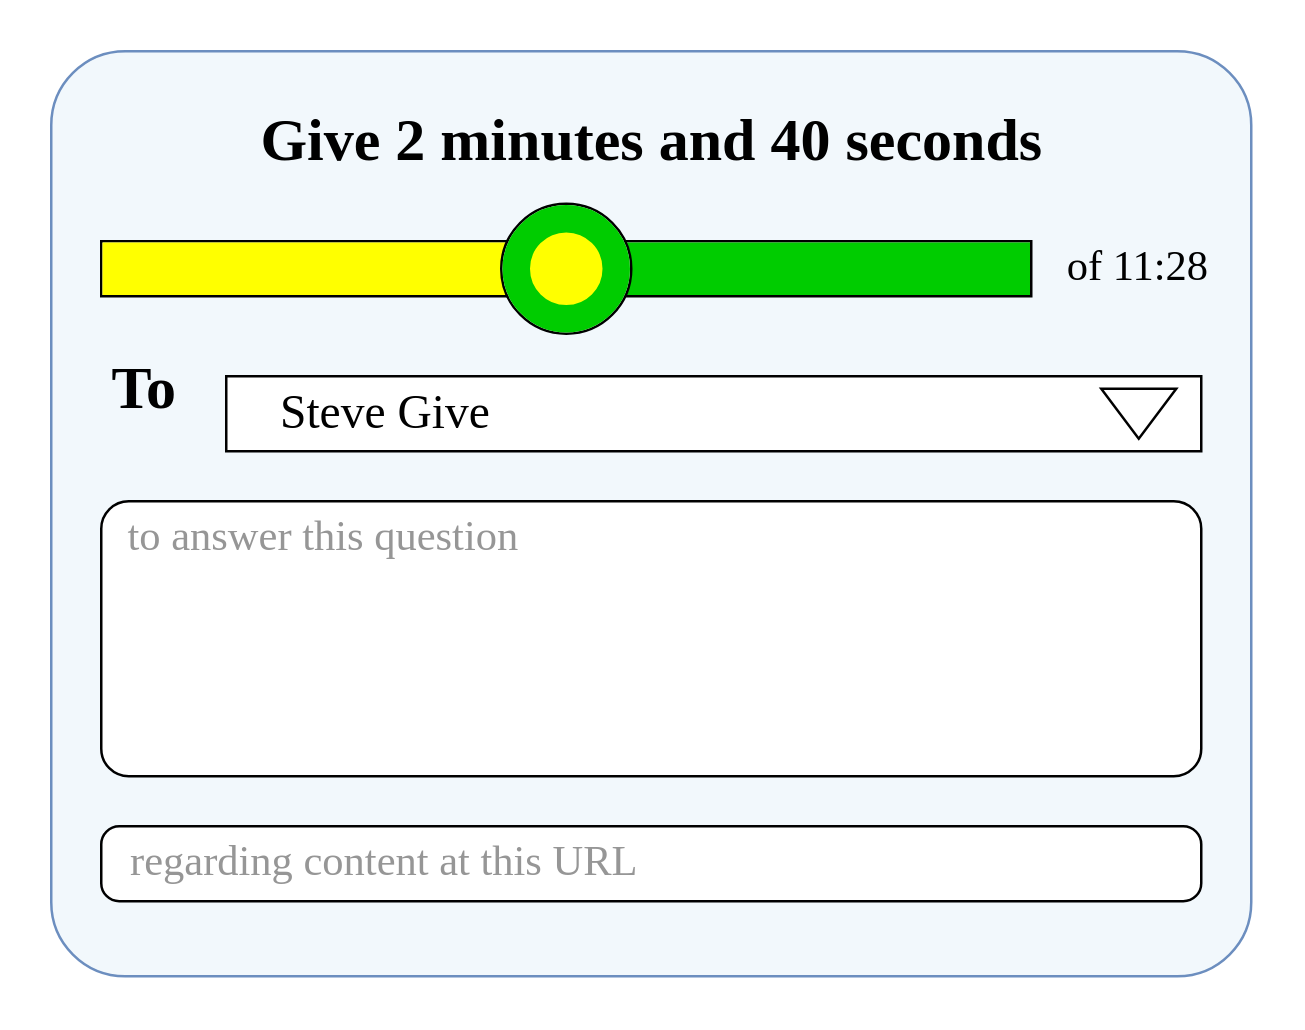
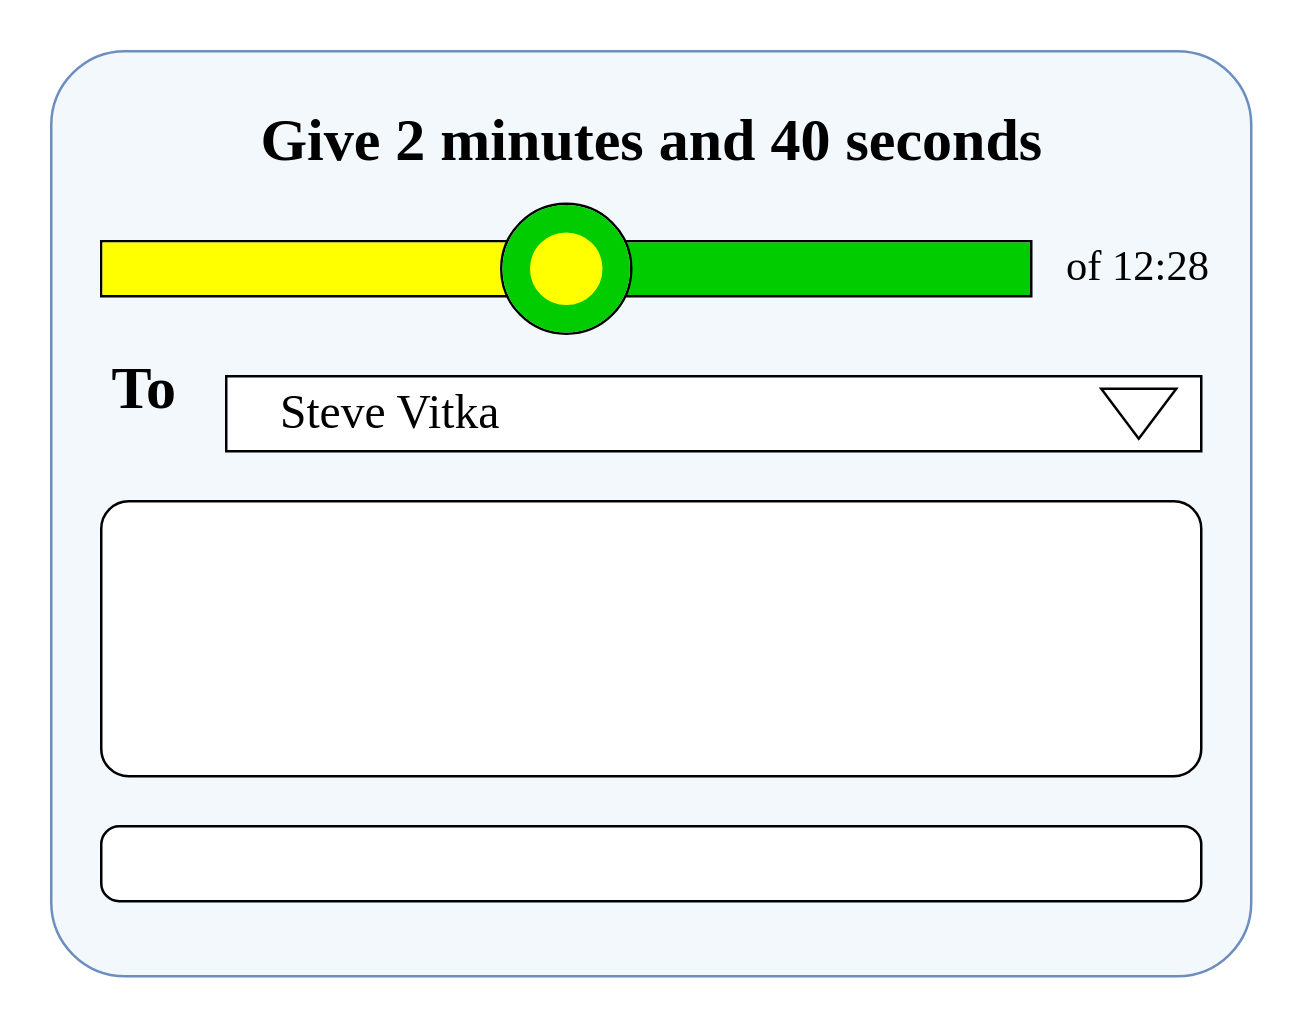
node "of 11:28": label "of 11:28" -> "of 12:28"
node "Steve Give": label "Steve Give" -> "Steve Vitka"
node "to answer this question": removed
node "regarding content at this URL": removed
